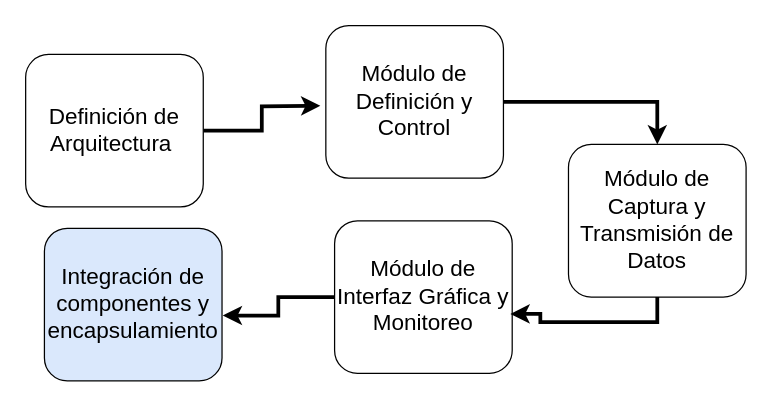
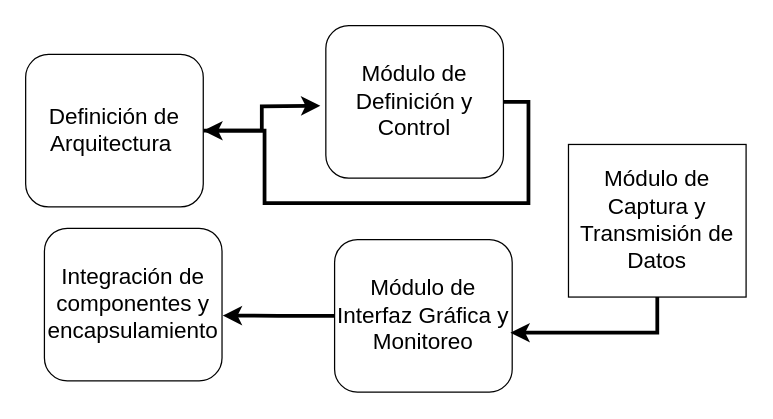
edge "Módulo de Definición y Control" -> "Módulo de Captura y Transmisión de Datos": now "Módulo de Definición y Control" -> "Definición de Arquitectura"
node "Módulo de Captura y Transmisión de Datos": shape rounded rectangle -> rectangle
node "Módulo de Interfaz Gráfica y Monitoreo": moved (423, 297) -> (423, 316)
node "Integración de componentes y encapsulamiento": fillcolor #dae8fc -> #ffffff
